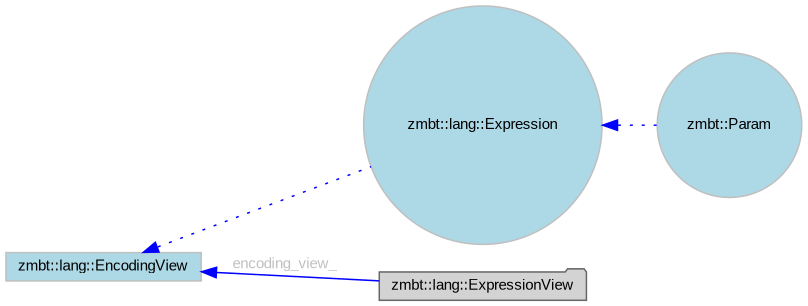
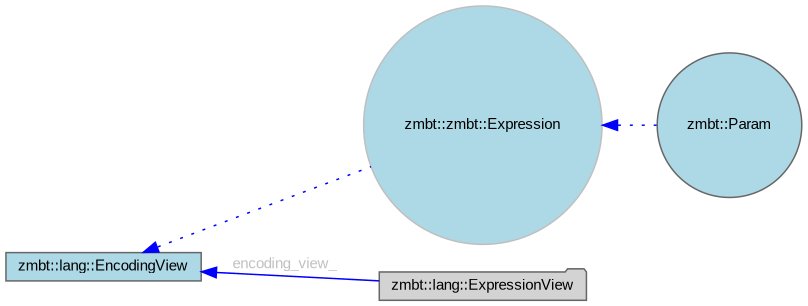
node "zmbt::lang::Expression": label "zmbt::lang::Expression" -> "zmbt::zmbt::Expression"
node "zmbt::Param": color grey75 -> gray40
node "zmbt::lang::EncodingView": color grey75 -> gray40
